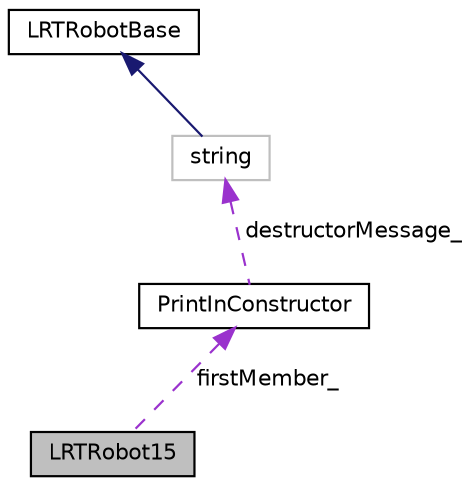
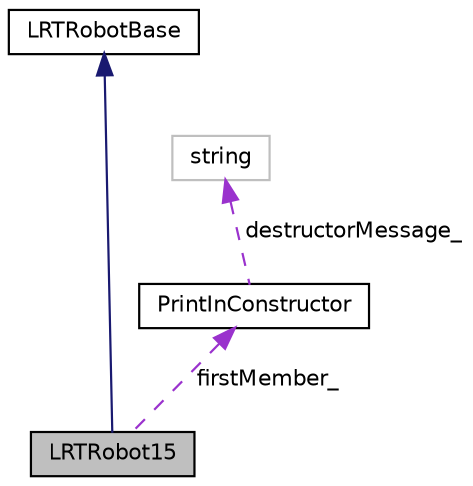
edge "string" -> "LRTRobotBase": now "LRTRobot15" -> "LRTRobotBase"
